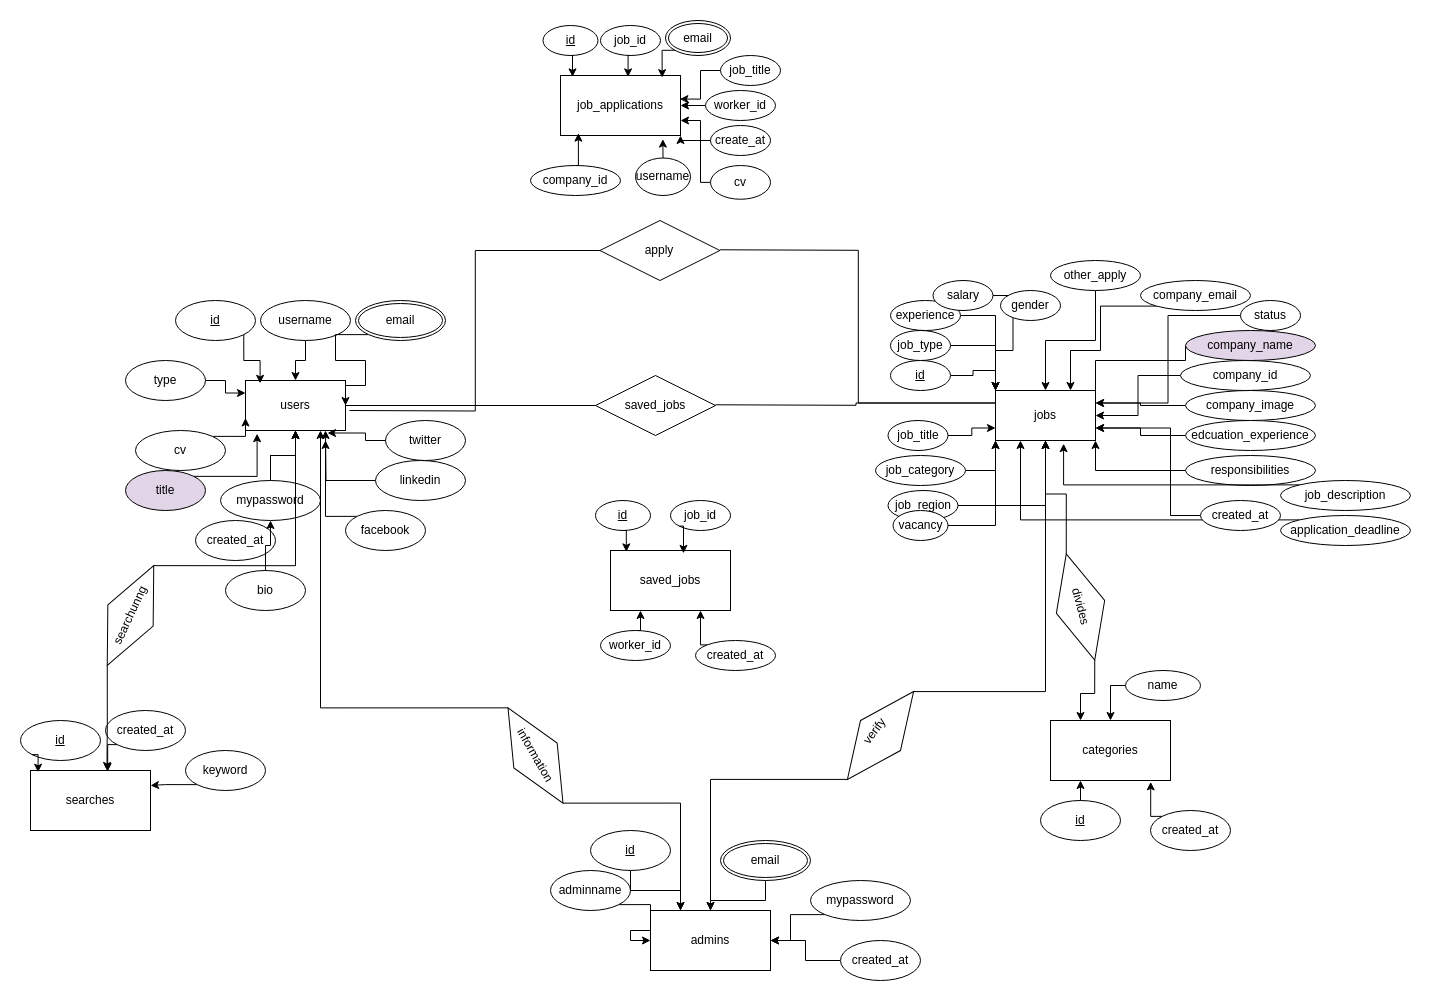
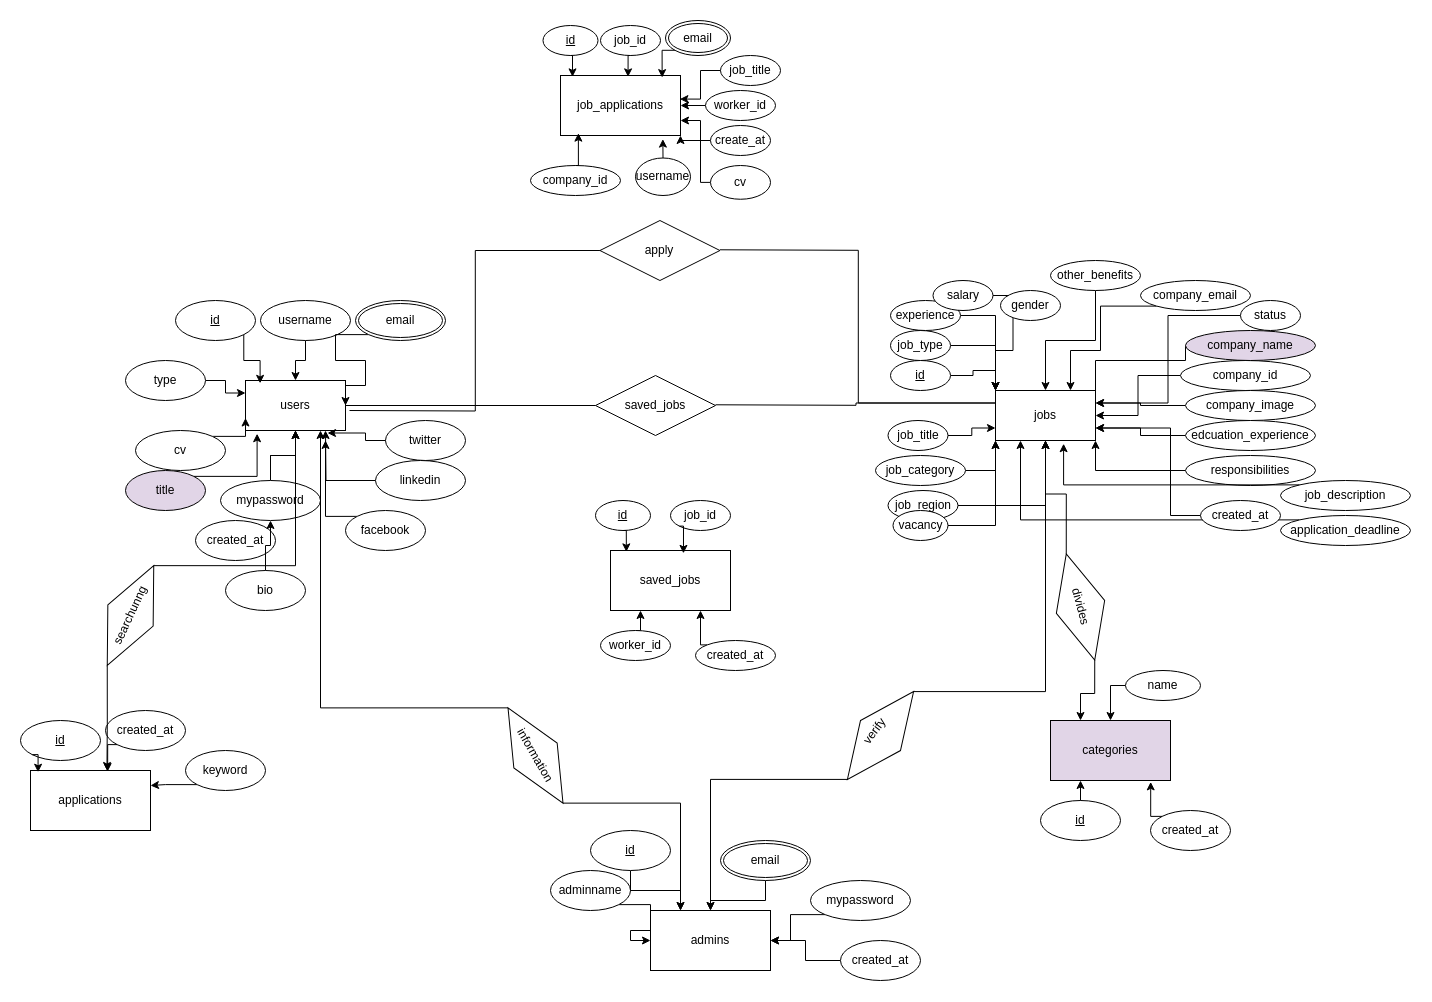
node "other_apply": label "other_apply" -> "other_benefits"
node "categories": fillcolor #ffffff -> #e1d5e7
node "searches": label "searches" -> "applications"
